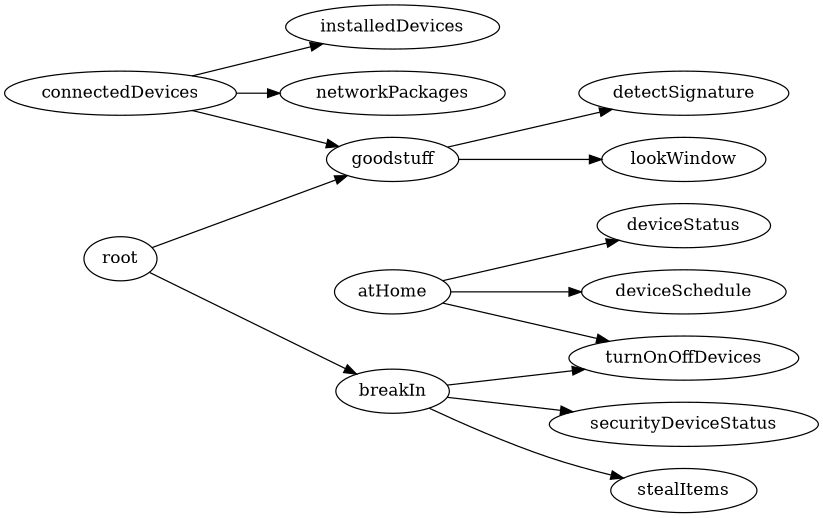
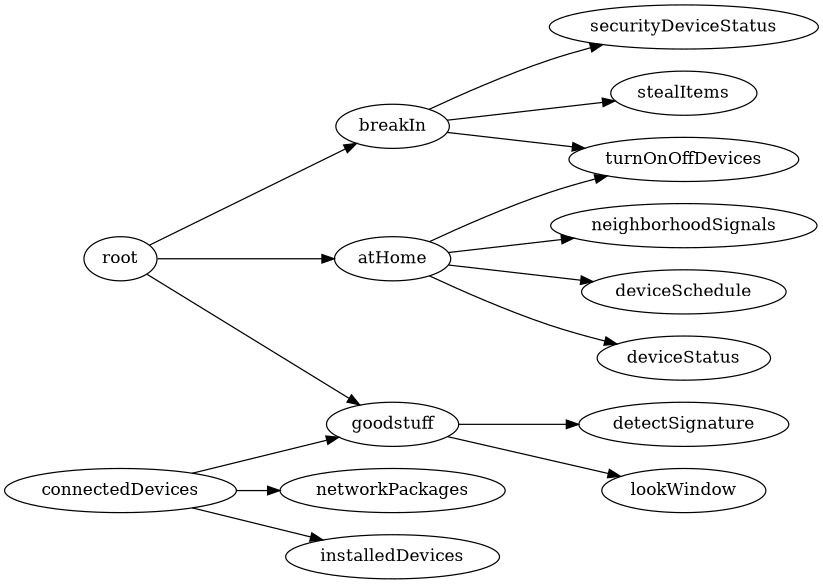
node "neighborhoodSignals": added
edge "root" -> "atHome": added
